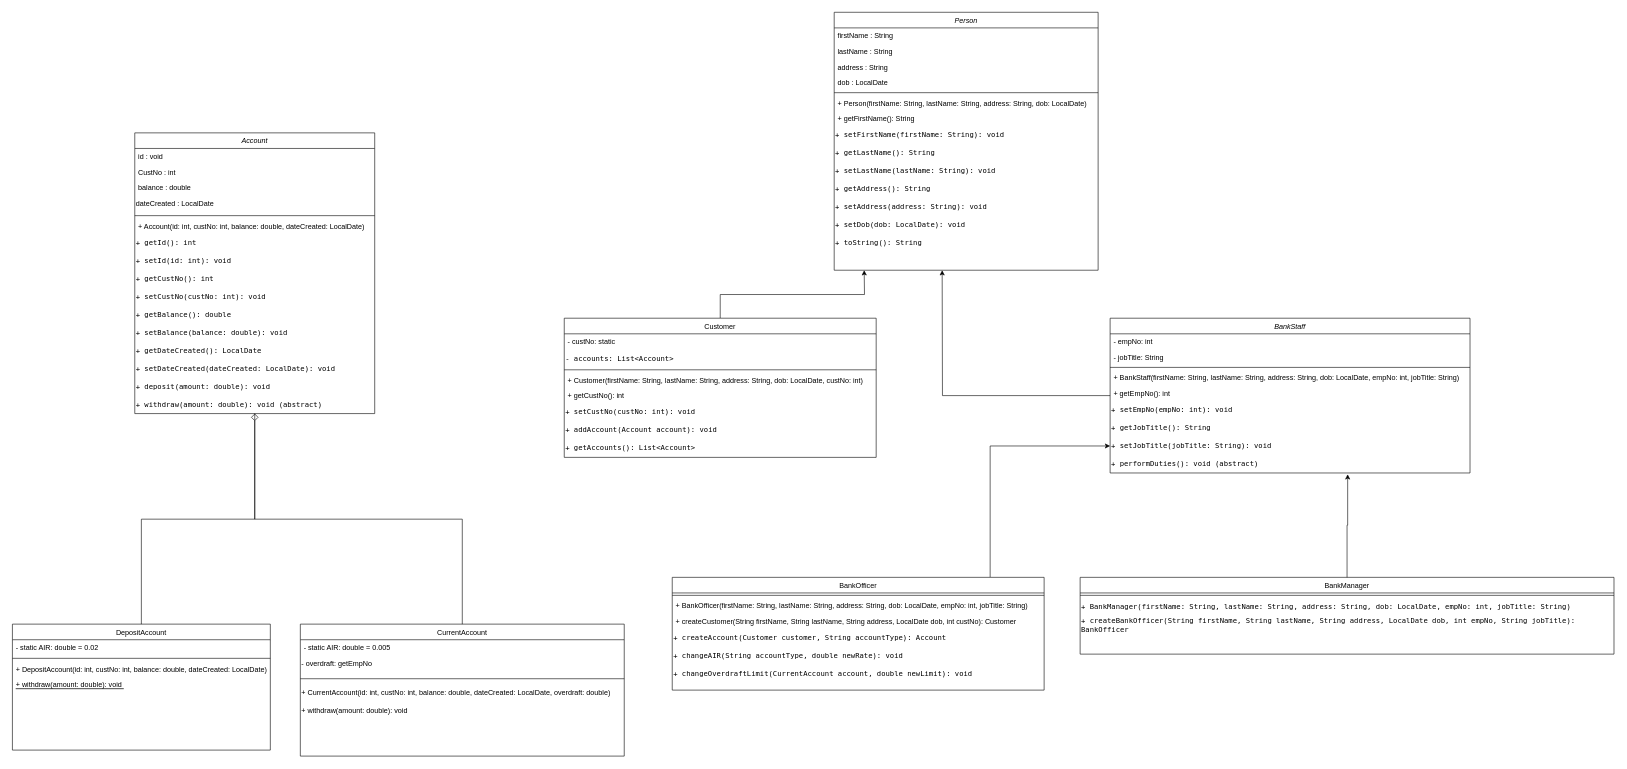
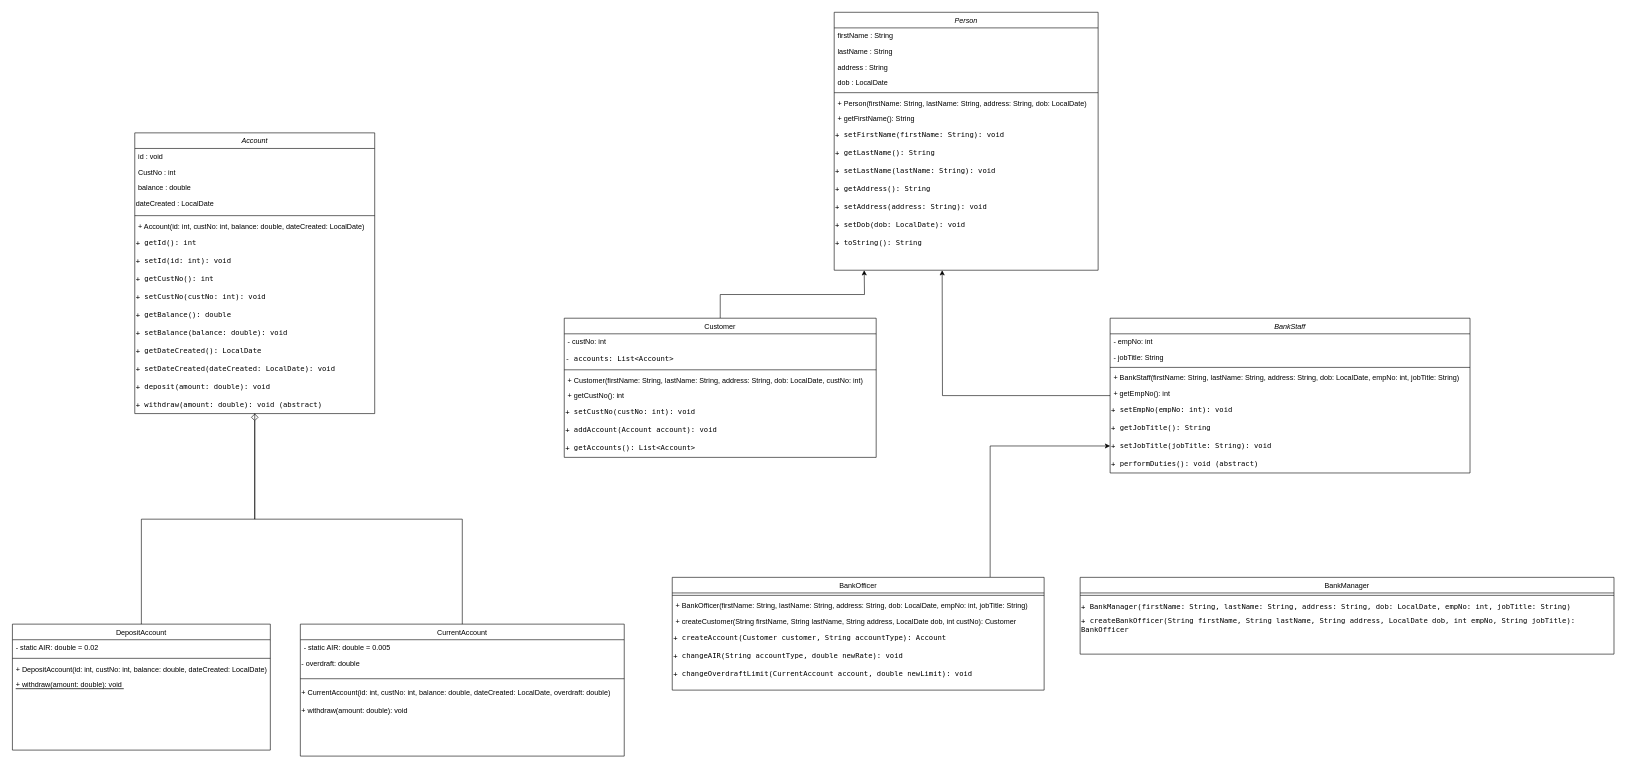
node "- custNo: static": label "- custNo: static" -> "- custNo: int"
edge "BankManager" -> "+ performDuties(): void (abstract)": removed
node "- overdraft: getEmpNo": label "- overdraft: getEmpNo" -> "- overdraft: double"
